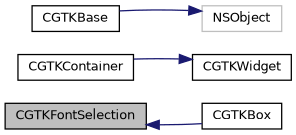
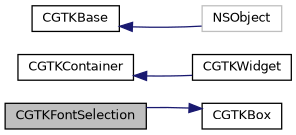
edge "CGTKBase" -> "NSObject": reversed
edge "CGTKContainer" -> "CGTKWidget": reversed
edge "CGTKBox" -> "CGTKFontSelection": reversed
